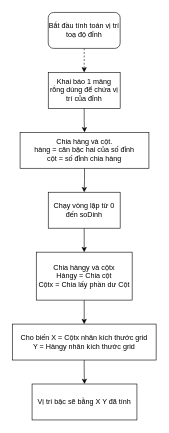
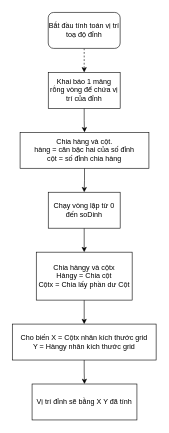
node "Khai báo 1 mảng rỗng dùng để chứa vị trí của đỉnh": label "Khai báo 1 mảng rỗng dùng để chứa vị trí của đỉnh" -> "Khai báo 1 mảng rỗng vòng để chứa vị trí của đỉnh"
node "Vị trí bậc sẽ bằng X Y đã tính": label "Vị trí bậc sẽ bằng X Y đã tính" -> "Vị trí đỉnh sẽ bằng X Y đã tính"
